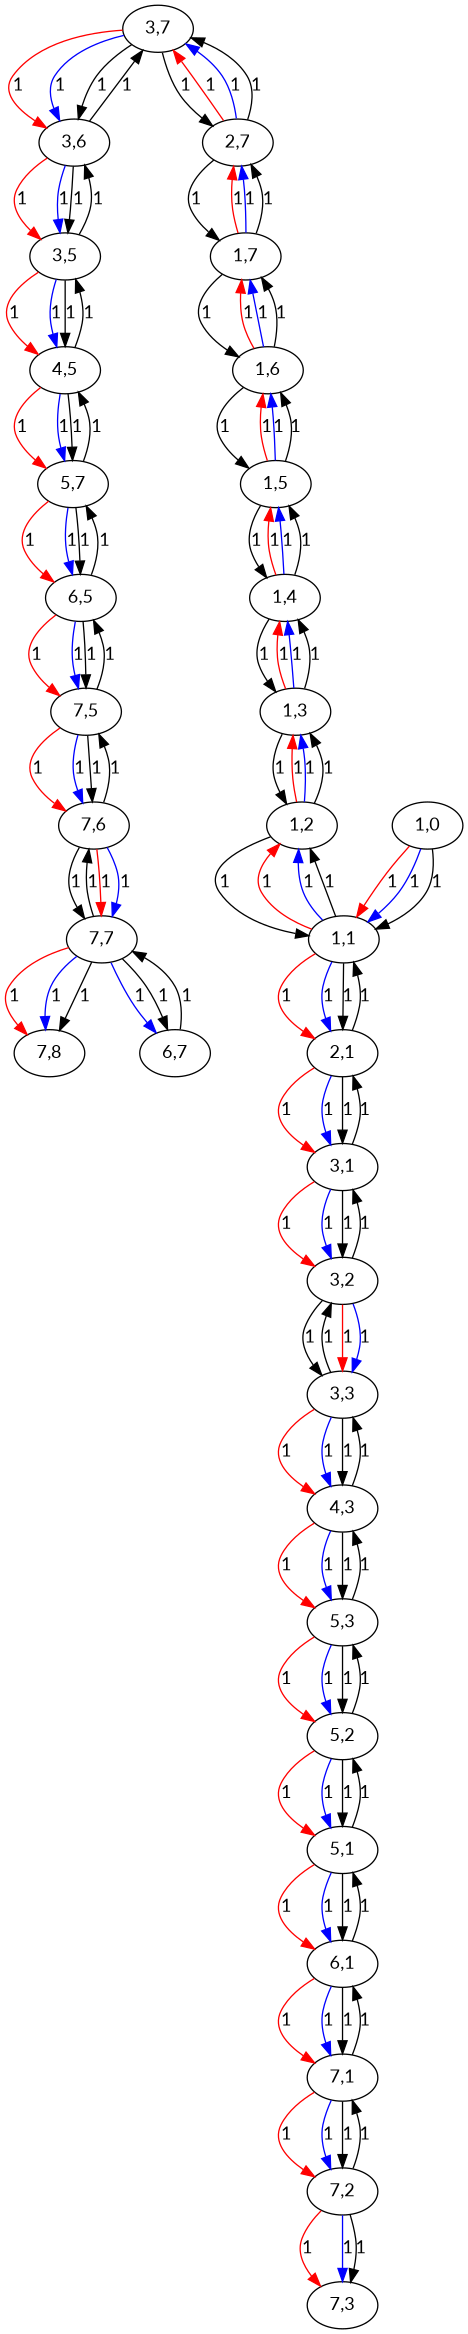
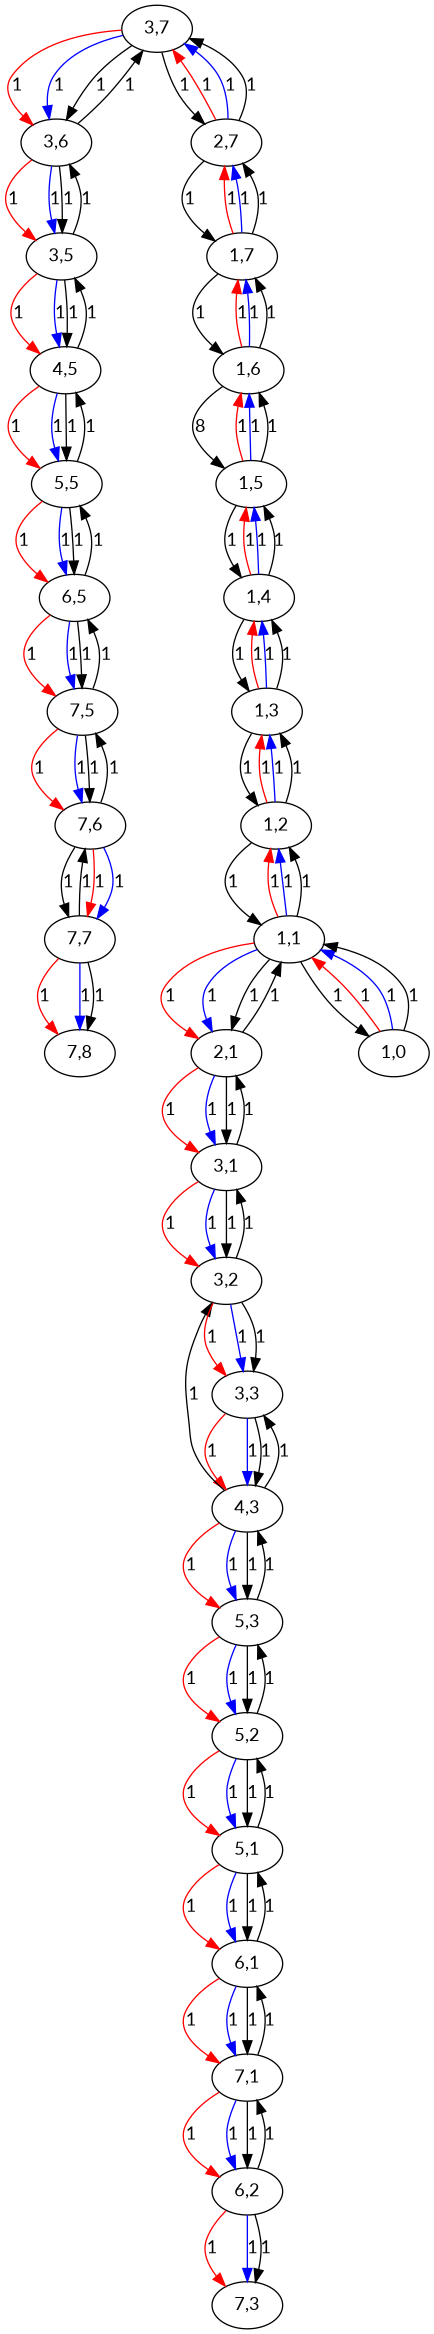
edge "1,6" -> "1,5": label "1" -> "8"
node "5,7": label "5,7" -> "5,5"
edge "1,1" -> "1,0": added, label "1"
node "6,7": removed
edge "3,3" -> "3,2": now "4,3" -> "3,2"
node "7,2": label "7,2" -> "6,2"
